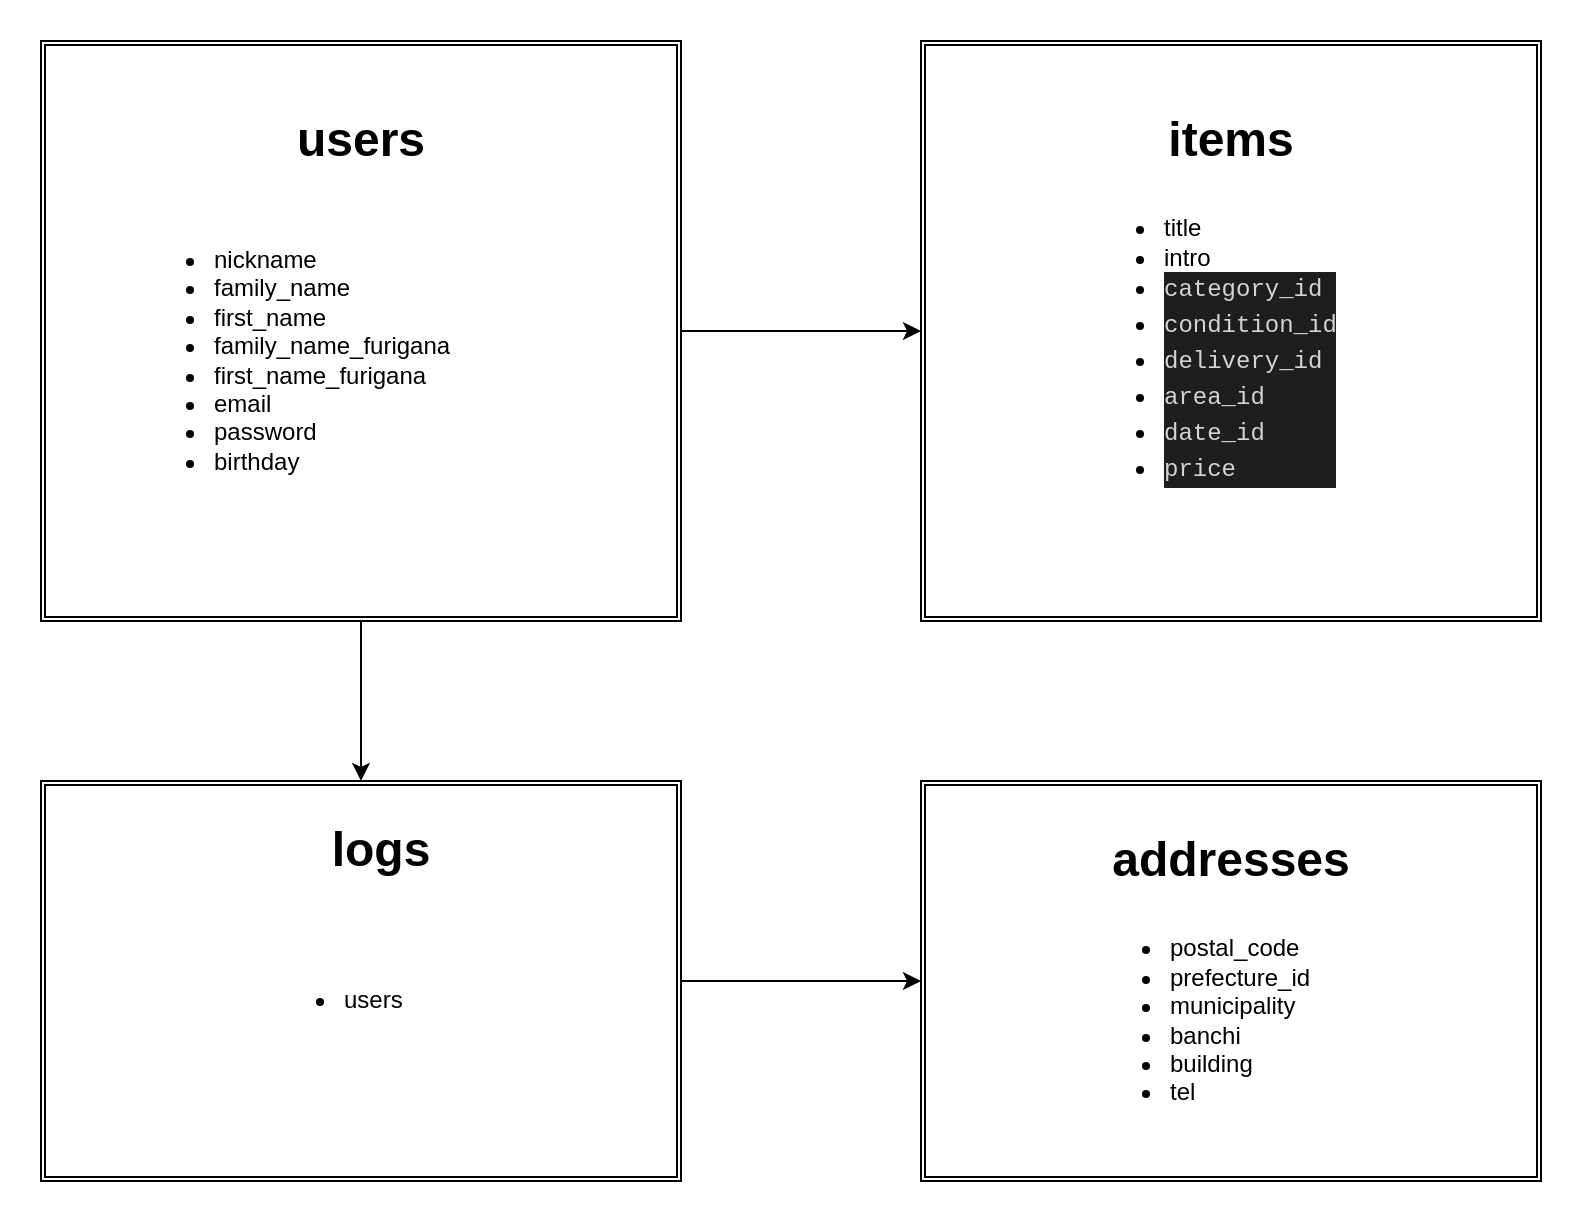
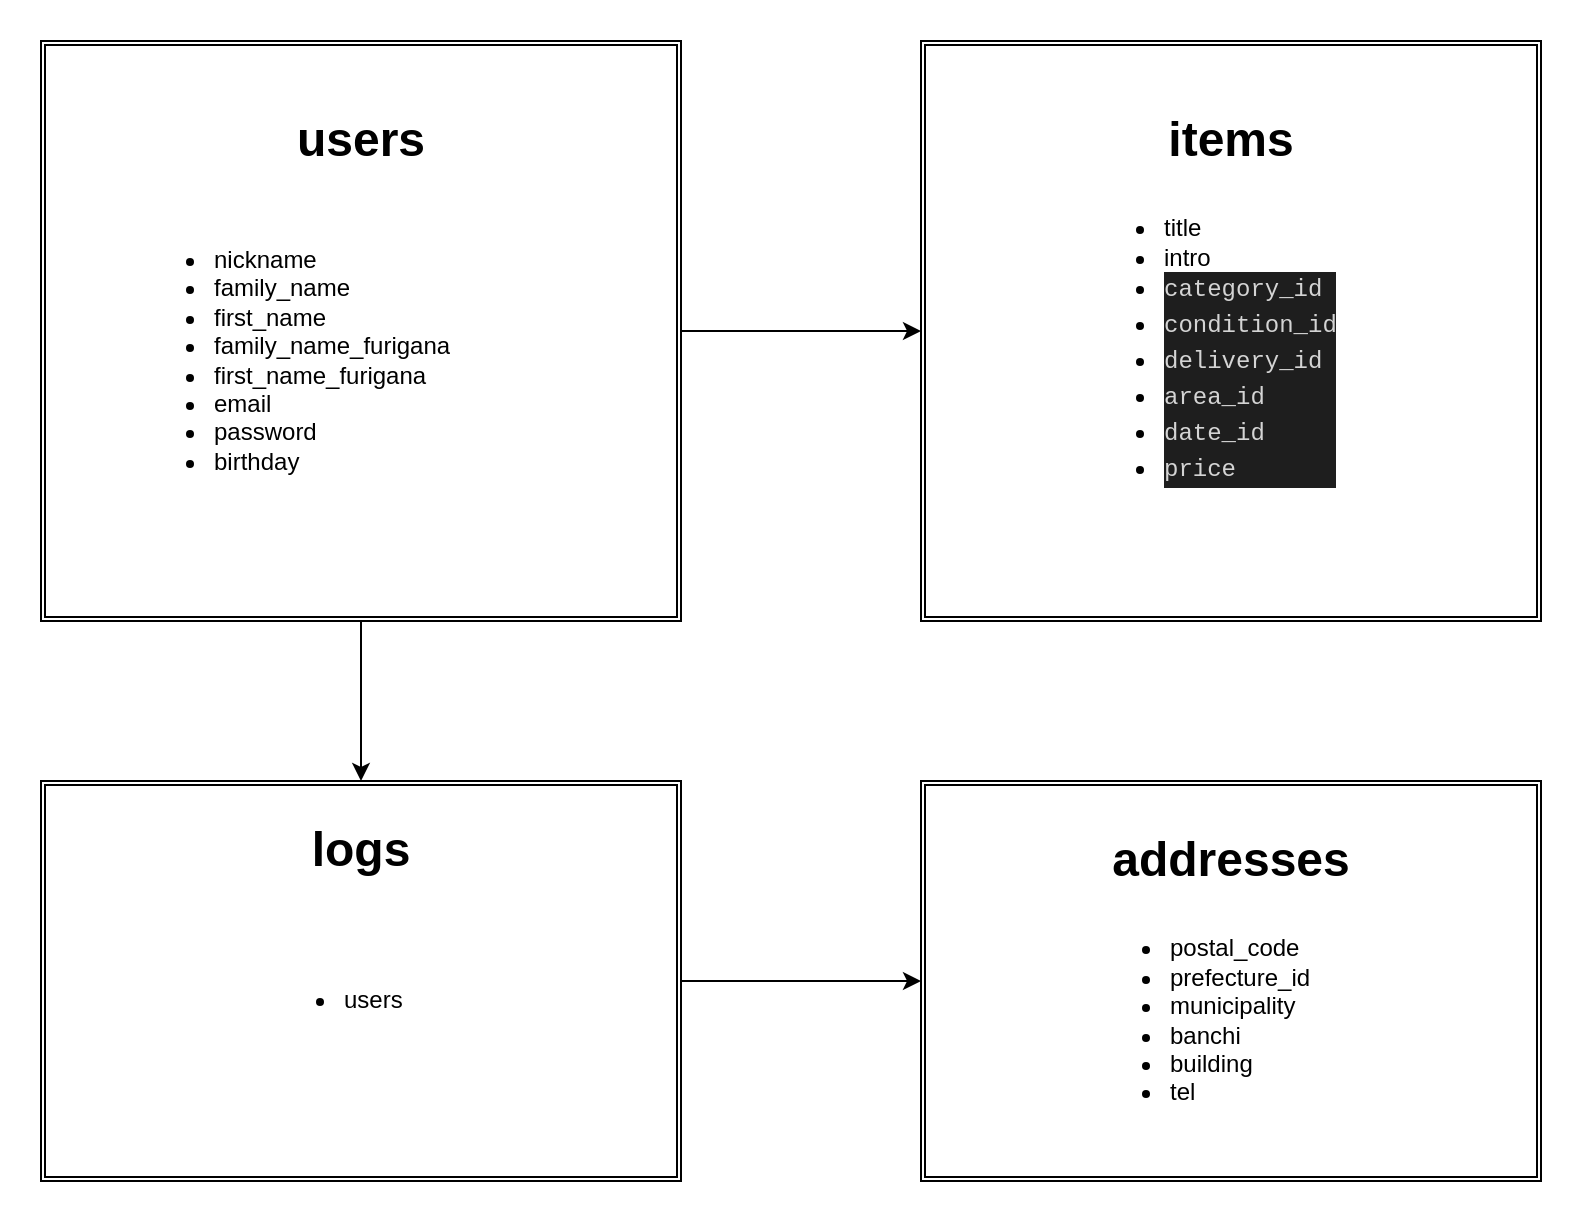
node "logs": moved (381, 851) -> (361, 851)
